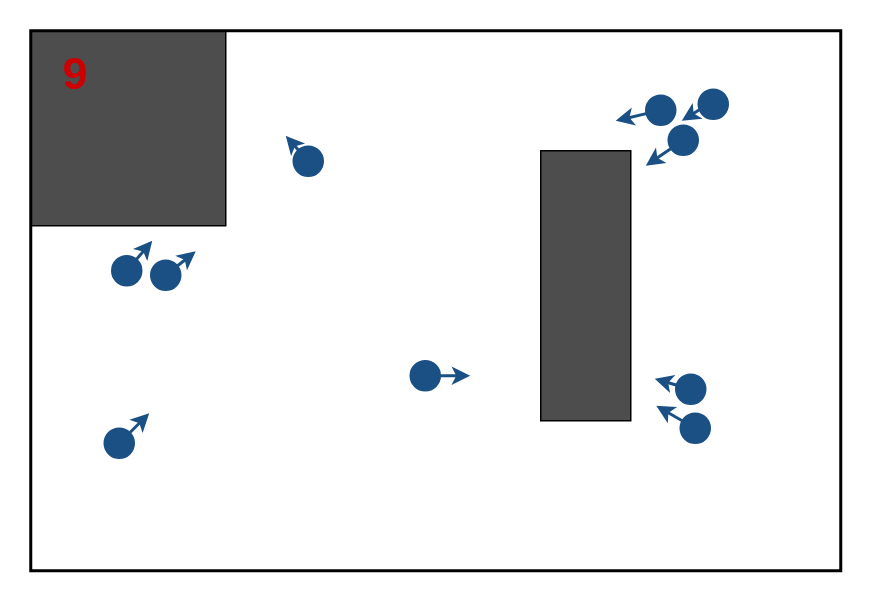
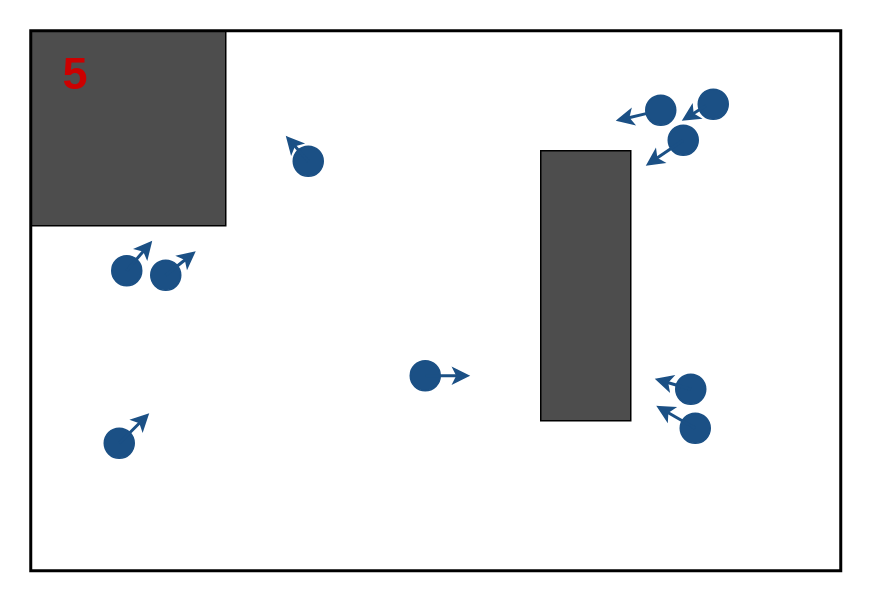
node "9": label "9" -> "5"
